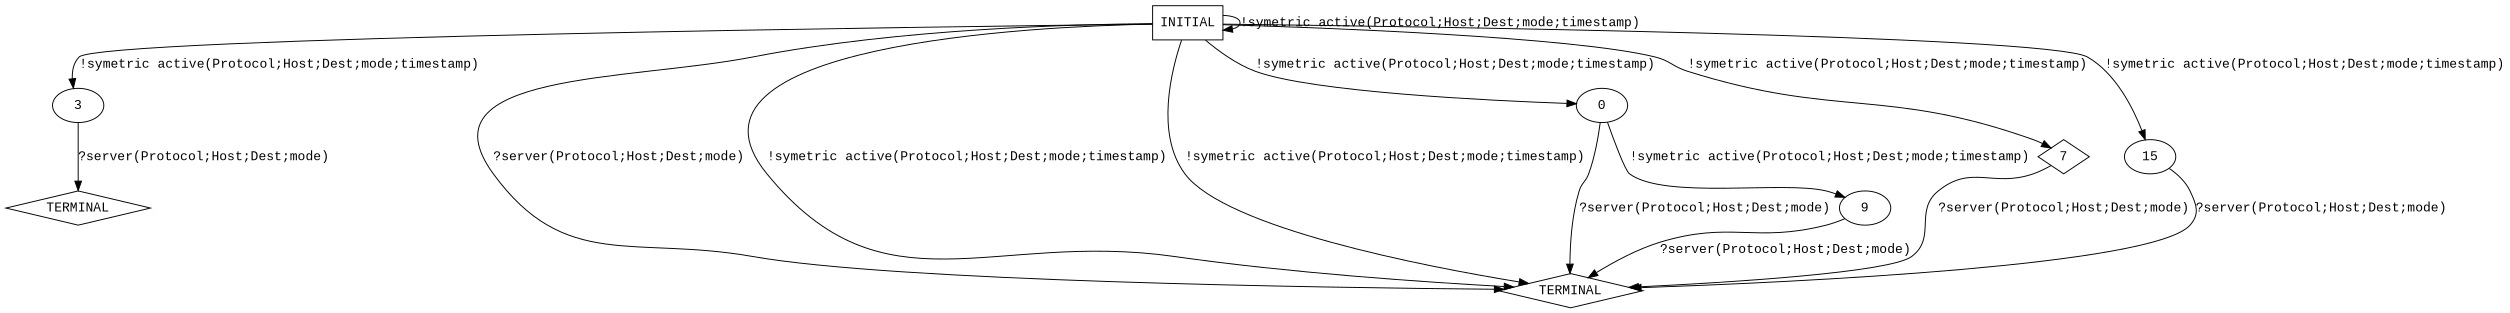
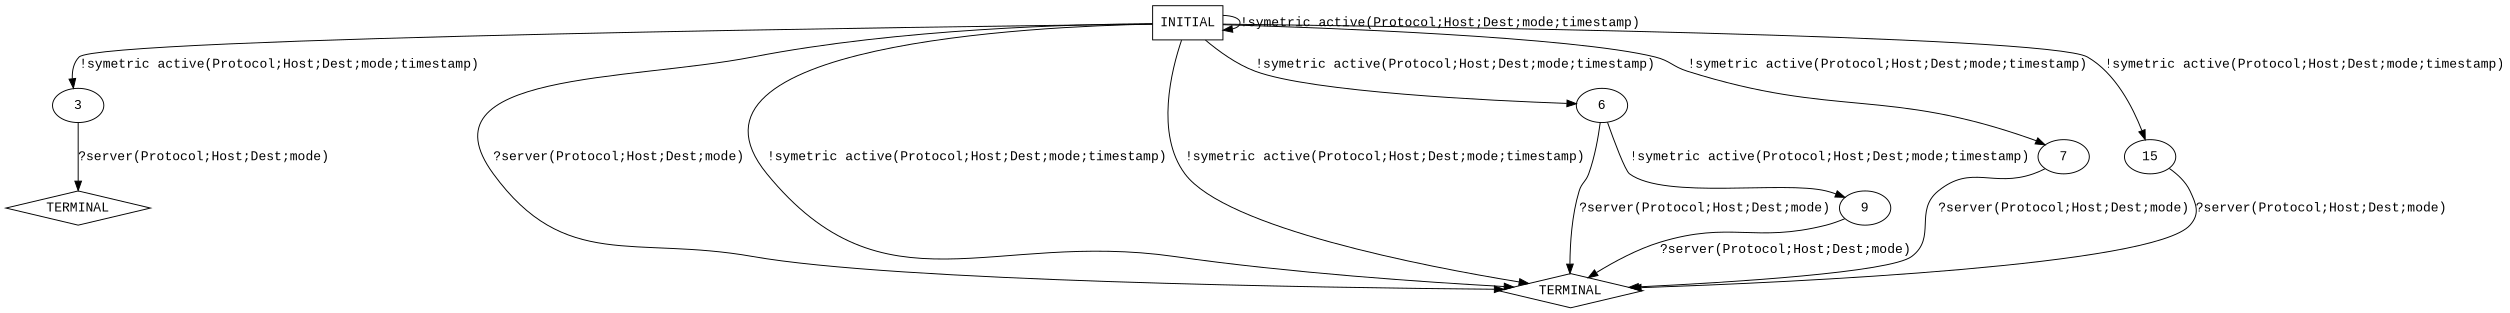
node "0": label "0" -> "6"
node "7": shape diamond -> ellipse
